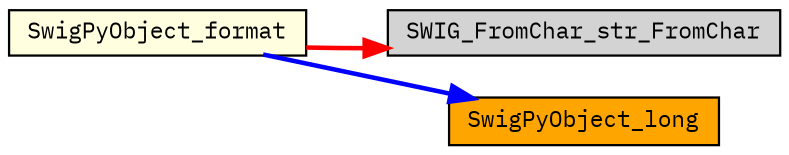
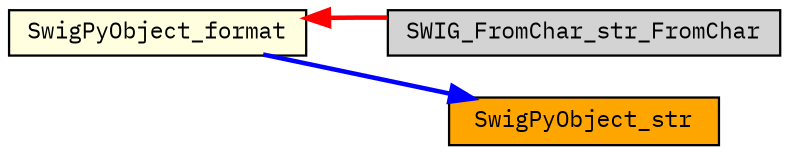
edge "SwigPyObject_format" -> "SWIG_FromChar_str_FromChar": reversed
node "SwigPyObject_long": label "SwigPyObject_long" -> "SwigPyObject_str"
